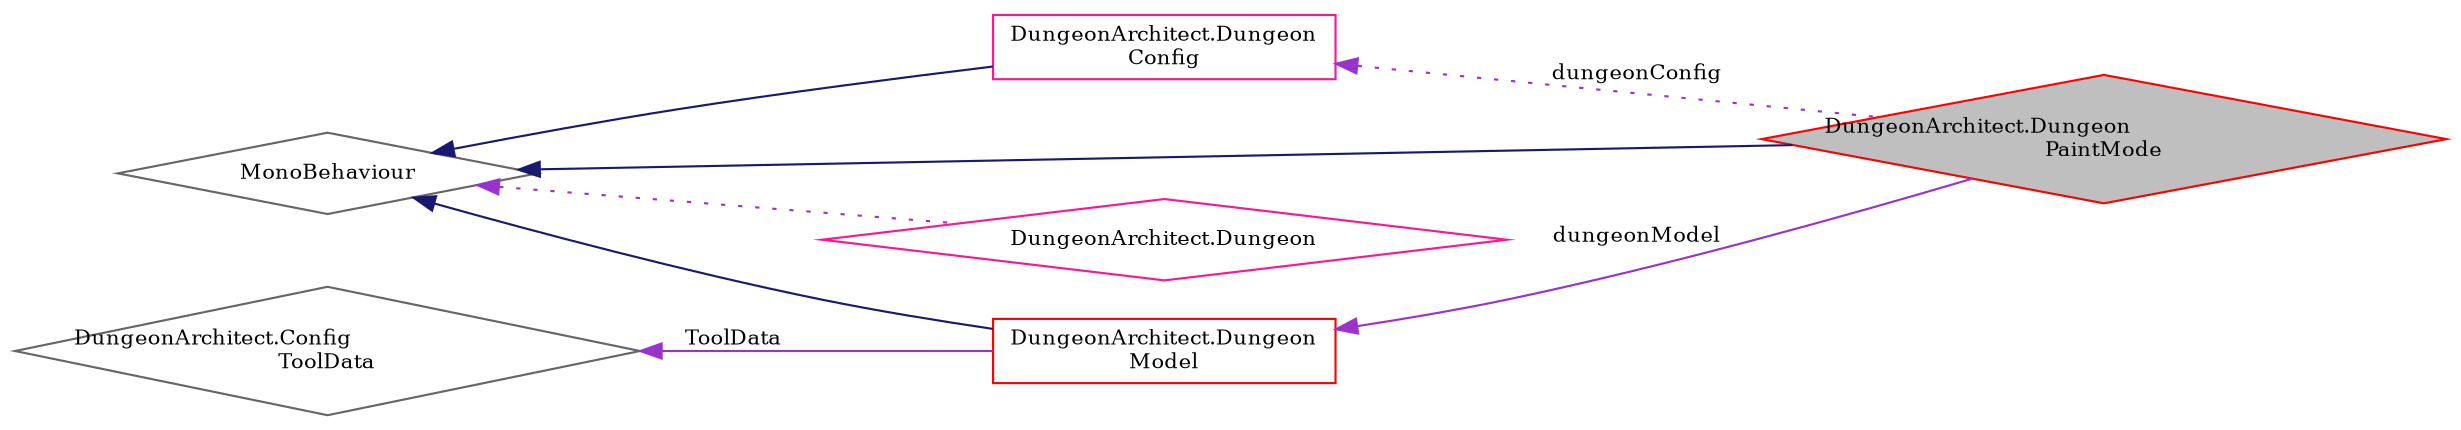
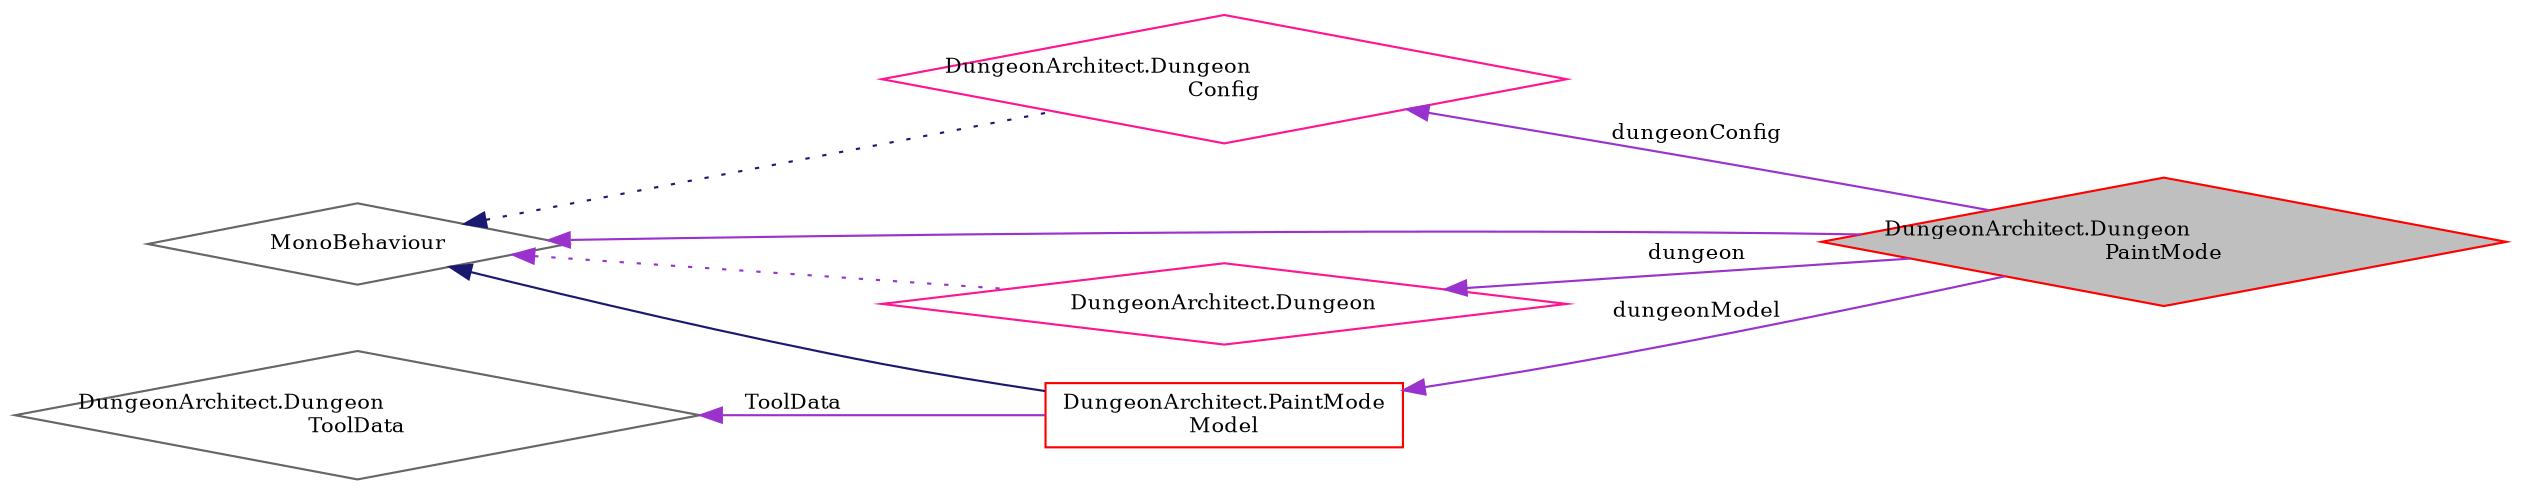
node "DungeonArchitect.Dungeon Config": shape box -> diamond
edge "DungeonArchitect.Dungeon PaintMode" -> "DungeonArchitect.Dungeon Config": style dotted -> solid
edge "DungeonArchitect.Dungeon Config" -> "MonoBehaviour": style solid -> dotted
edge "DungeonArchitect.Dungeon PaintMode" -> "MonoBehaviour": color midnightblue -> darkorchid3
edge "DungeonArchitect.Dungeon PaintMode" -> "DungeonArchitect.Dungeon": added, label "dungeon"
node "DungeonArchitect.Config ToolData": label "DungeonArchitect.Config ToolData" -> "DungeonArchitect.Dungeon ToolData"
node "DungeonArchitect.Dungeon Model": label "DungeonArchitect.Dungeon Model" -> "DungeonArchitect.PaintMode Model"
